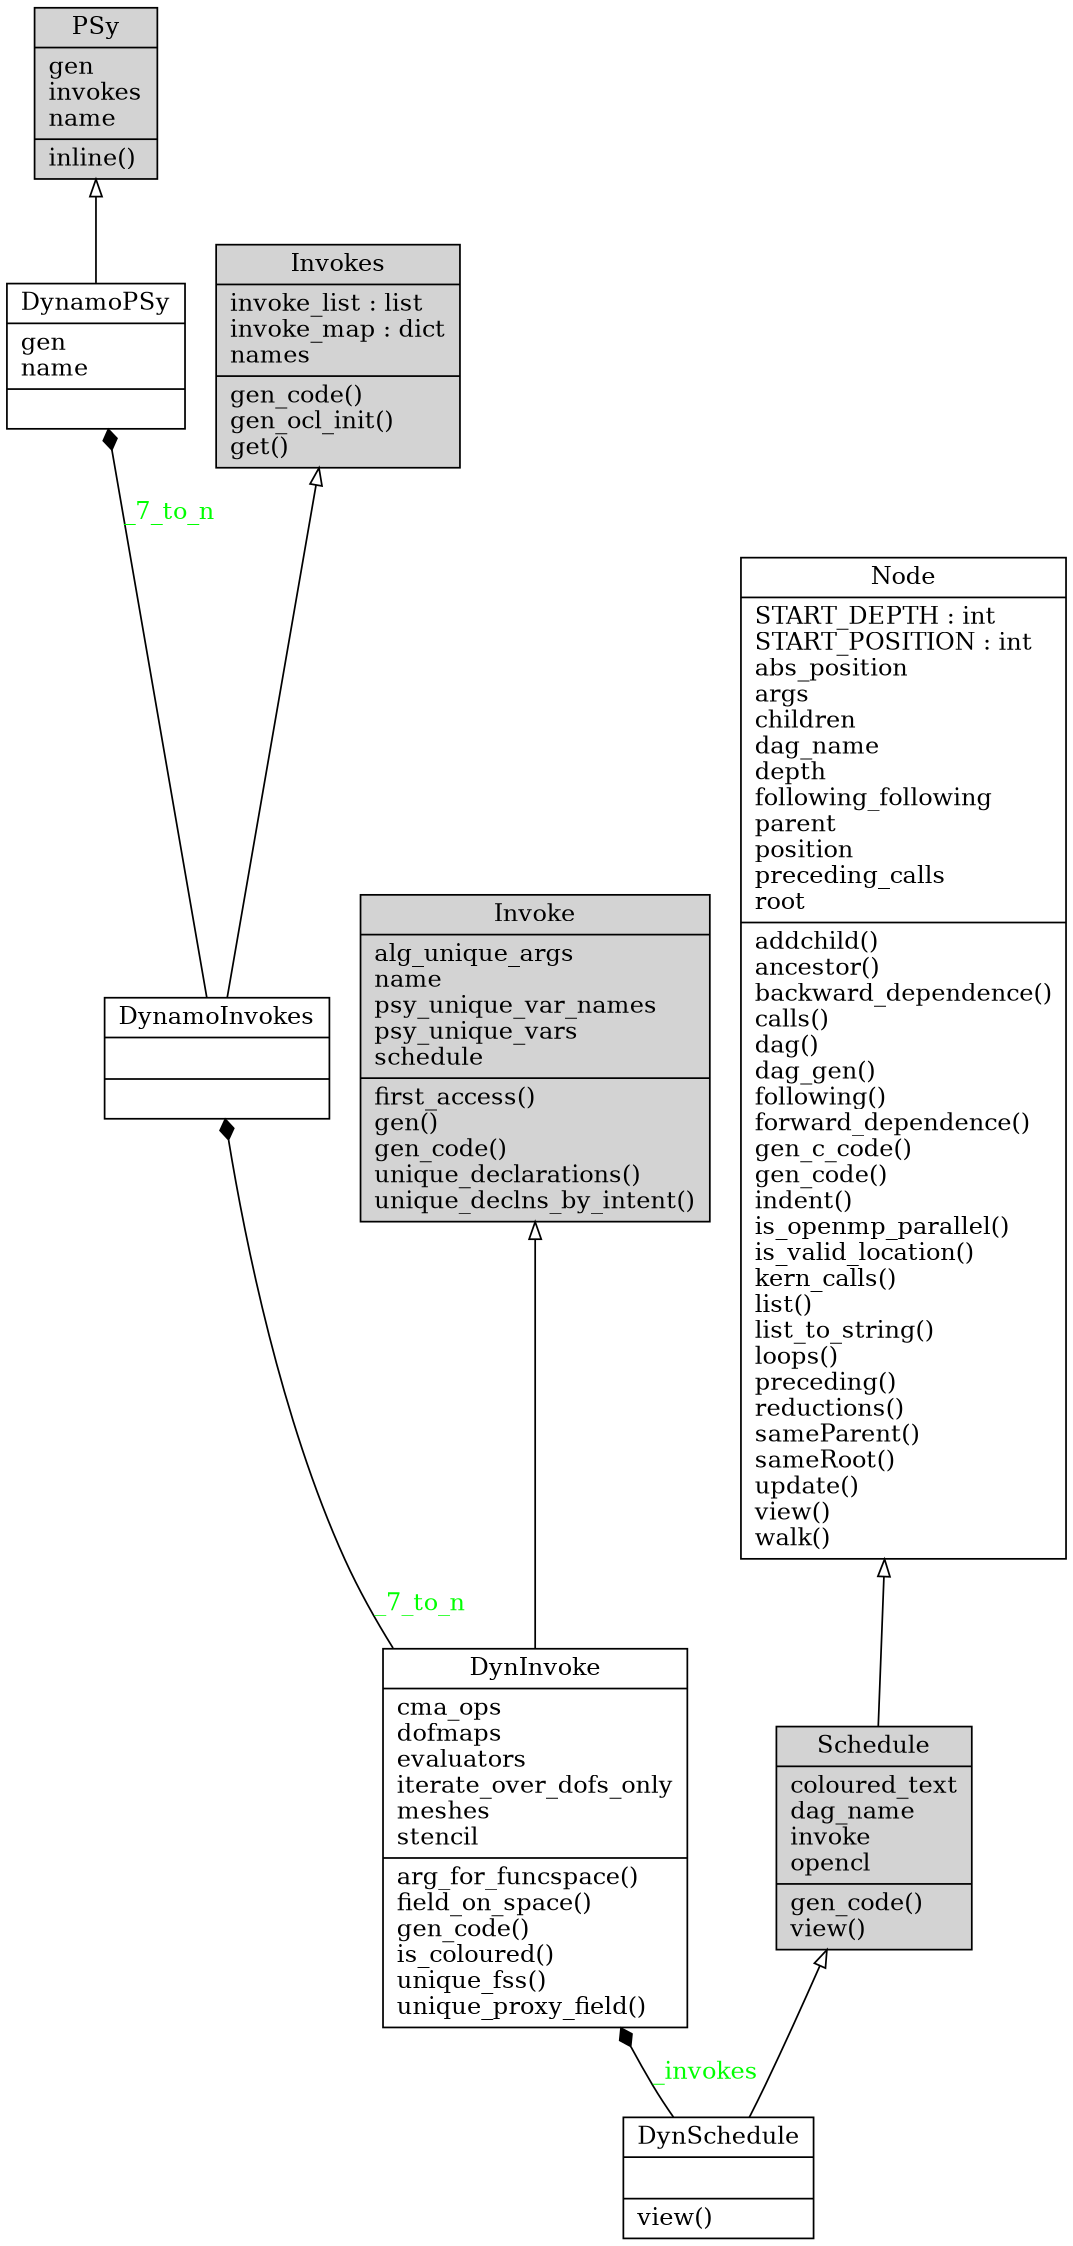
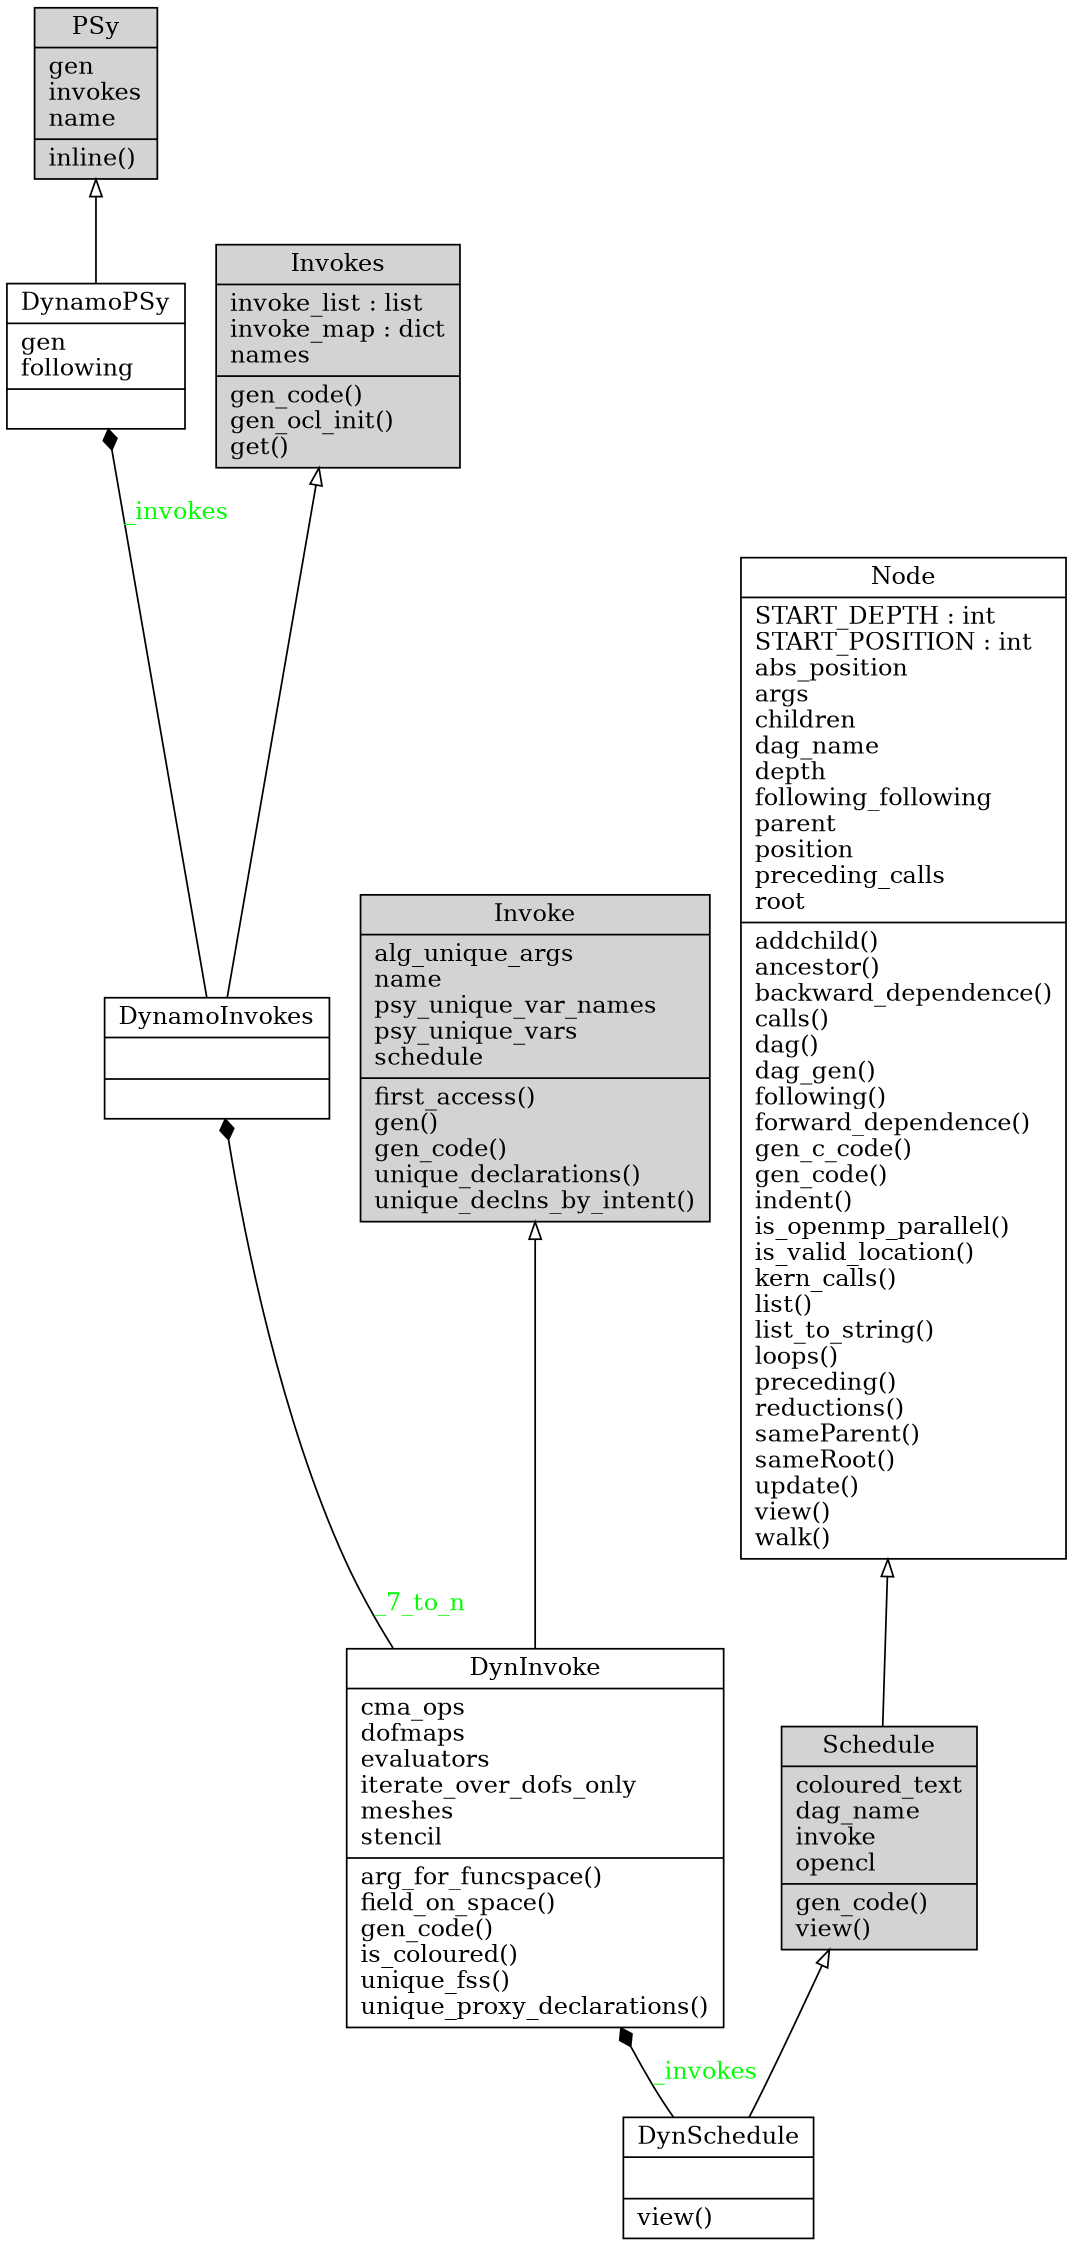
node "DynamoPSy": text "name" -> "following"
edge "DynamoInvokes" -> "DynamoPSy": label "_7_to_n" -> "_invokes"
node "DynInvoke": text "unique_proxy_field()" -> "unique_proxy_declarations()"
